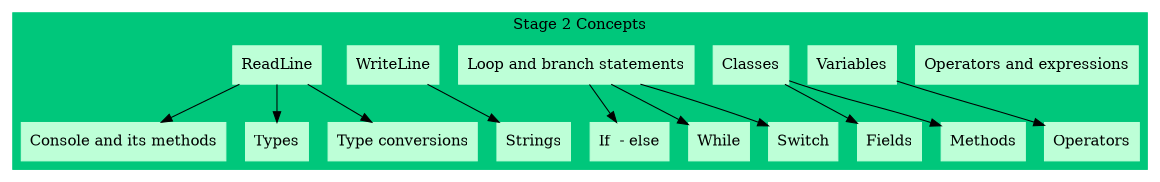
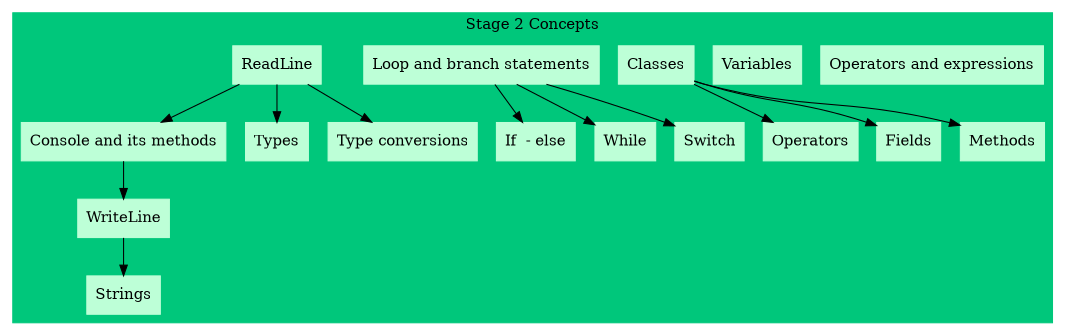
edge "Variables" -> "Operators": now "Classes" -> "Operators"
edge "Console and its methods" -> "WriteLine": added
